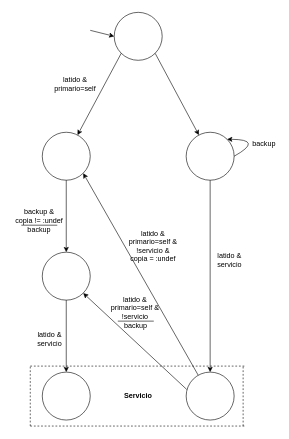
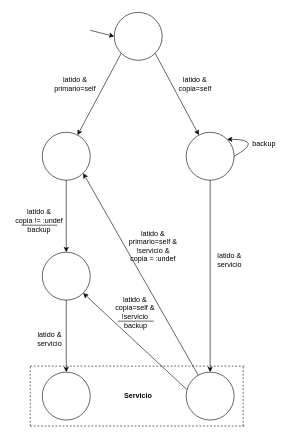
node "latido & copia=self": added
node "backup & copia != :undef": label "backup & copia != :undef" -> "latido & copia != :undef"
node "latido & primario=self & !servicio": label "latido & primario=self & !servicio" -> "latido & copia=self & !servicio"
